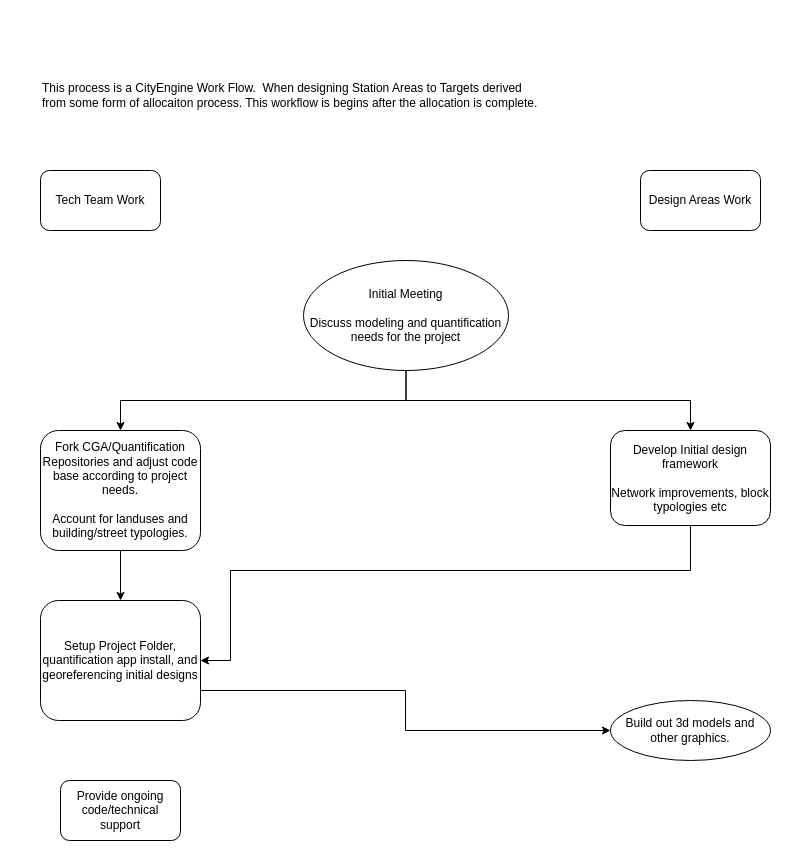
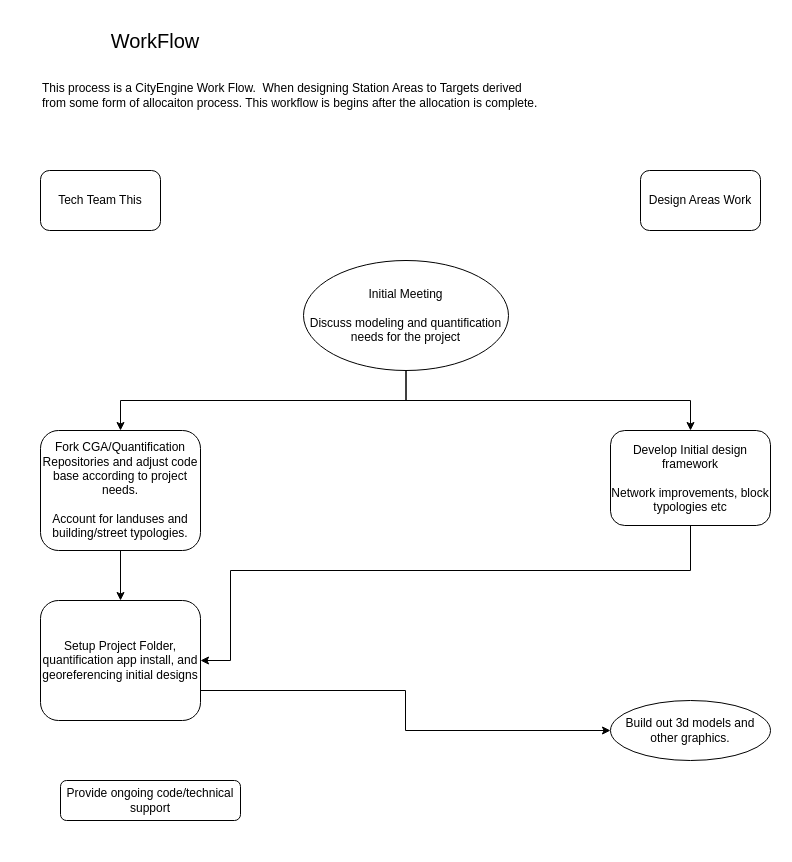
node "WorkFlow": added
node "Tech Team Work": label "Tech Team Work" -> "Tech Team This"
node "Provide ongoing code/technical support": size 120x60 -> 180x40
